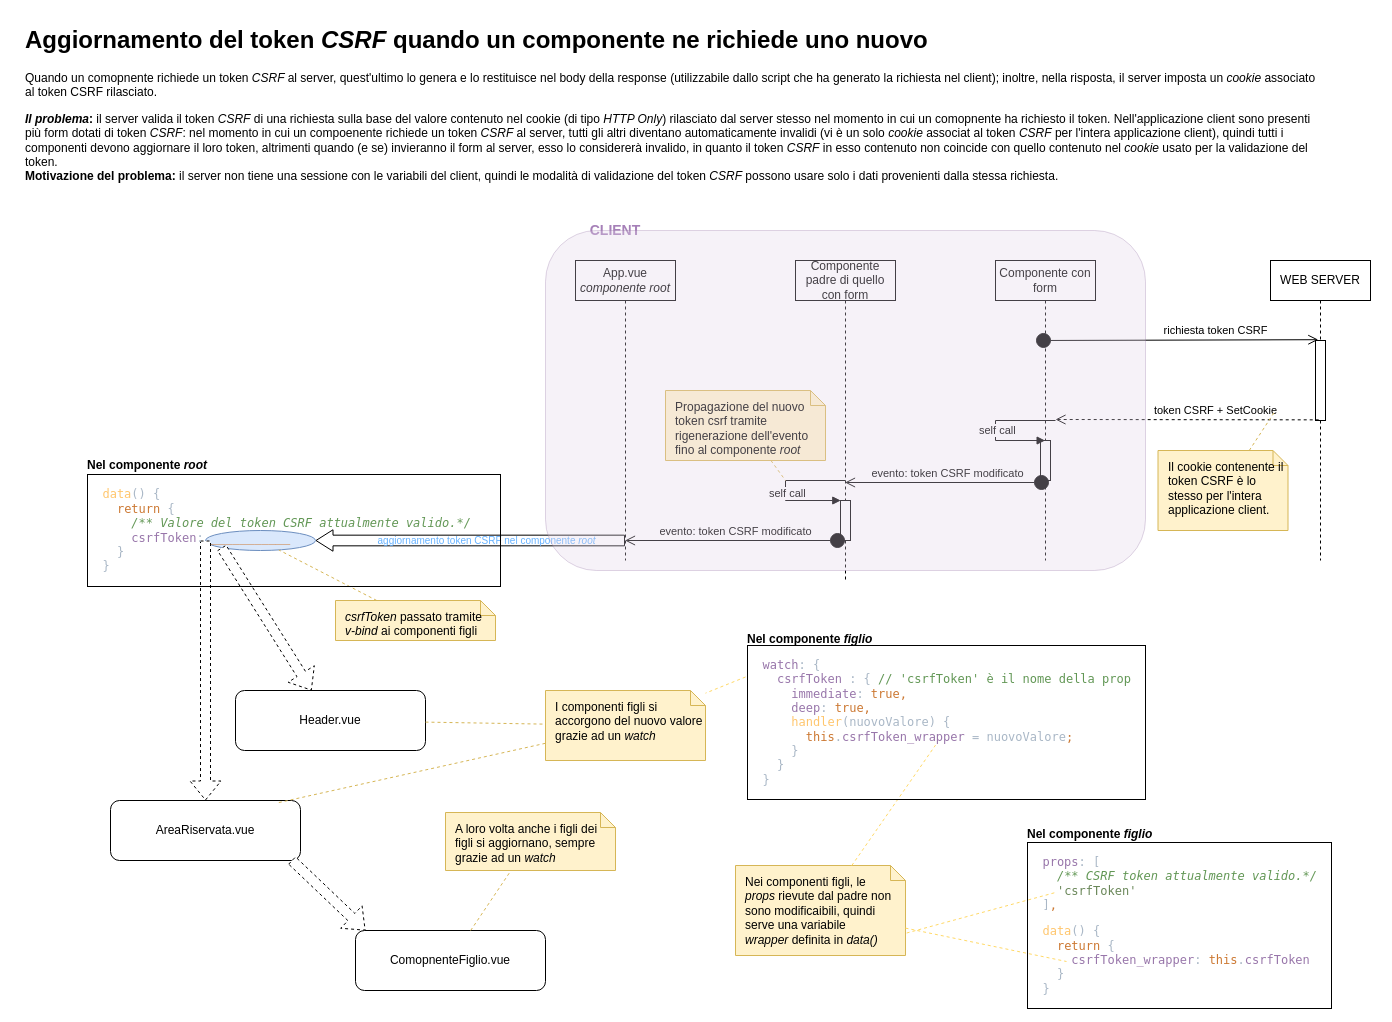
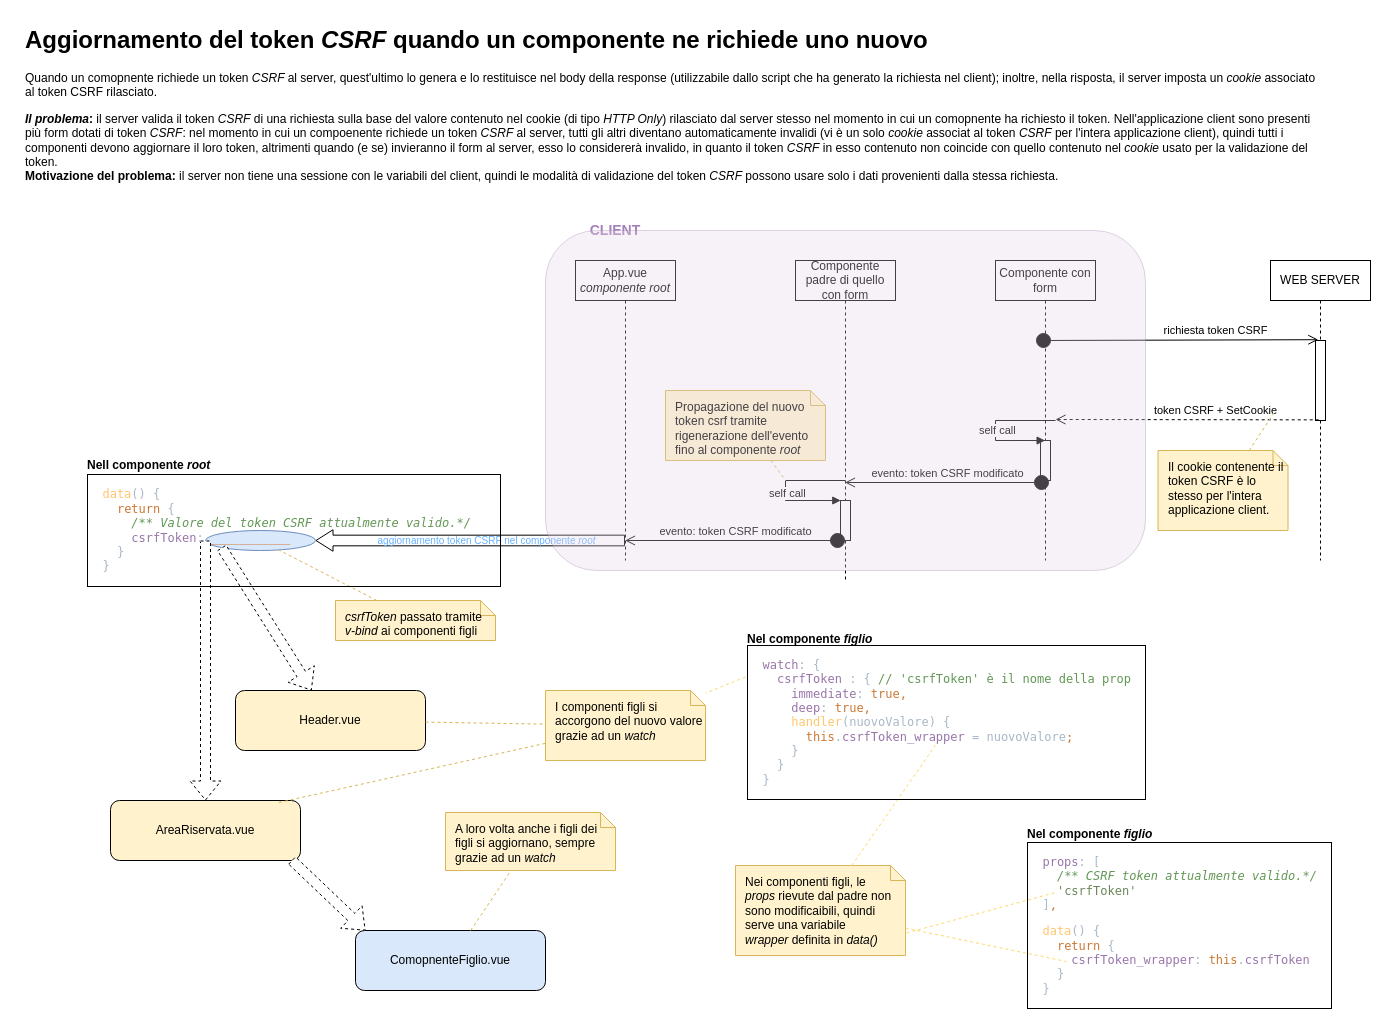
node "Nel componente root": label "Nel componente root" -> "Nell componente root"
node "Header.vue": fillcolor #ffffff -> #fff2cc
node "AreaRiservata.vue": fillcolor #ffffff -> #fff2cc
node "ComopnenteFiglio.vue": fillcolor #ffffff -> #dae8fc
